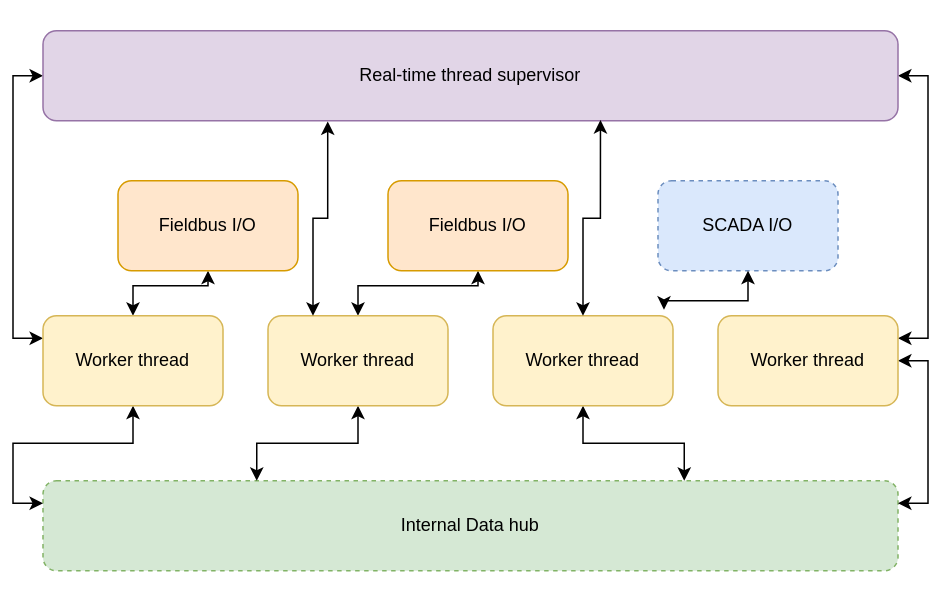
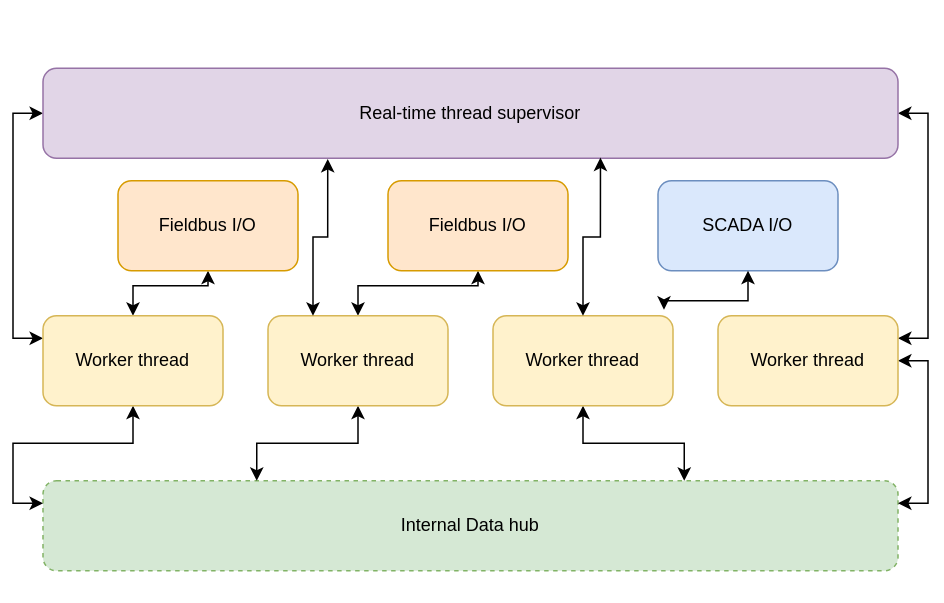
node "Real-time thread supervisor": moved (470, 76) -> (470, 113)
node "SCADA I/O": style dashed -> solid
